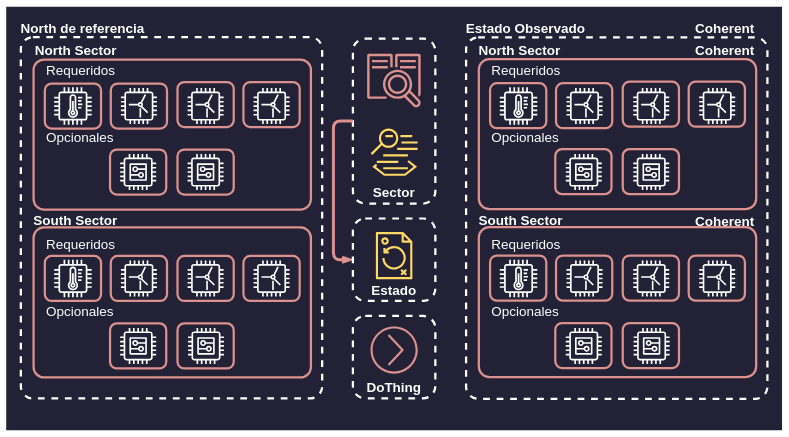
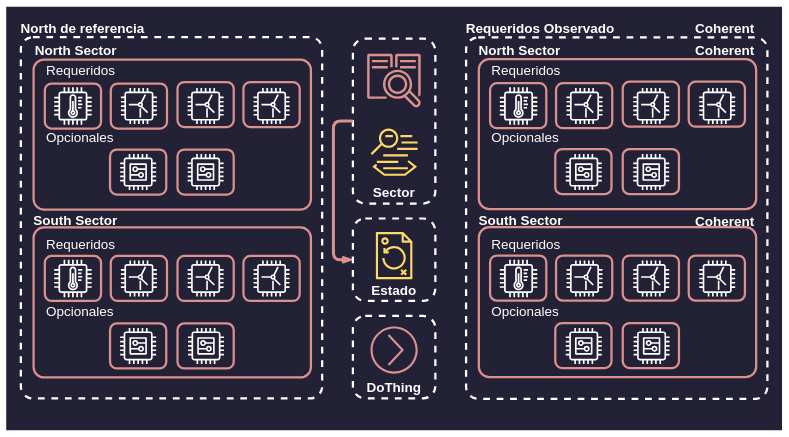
node "Estado Observado": label "Estado Observado" -> "Requeridos Observado"
